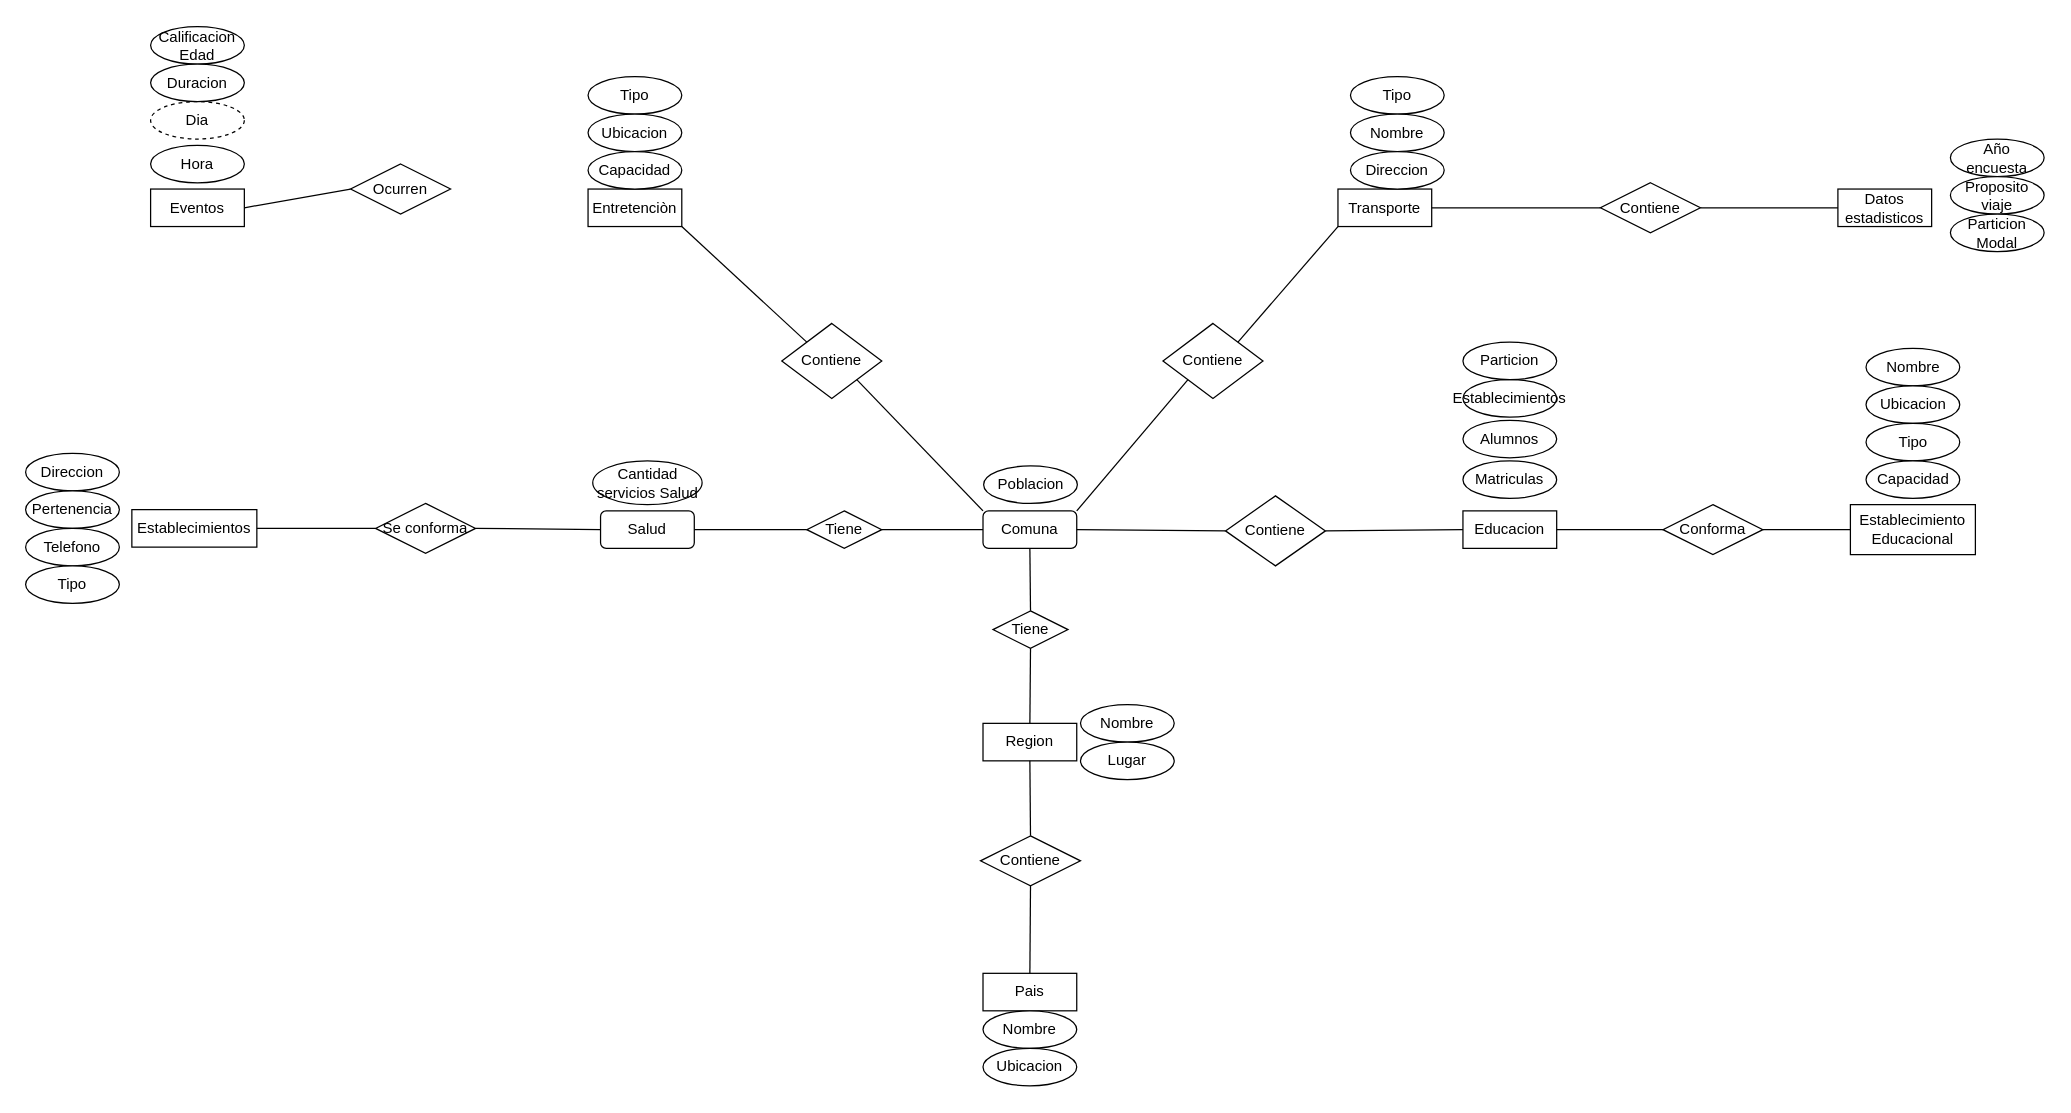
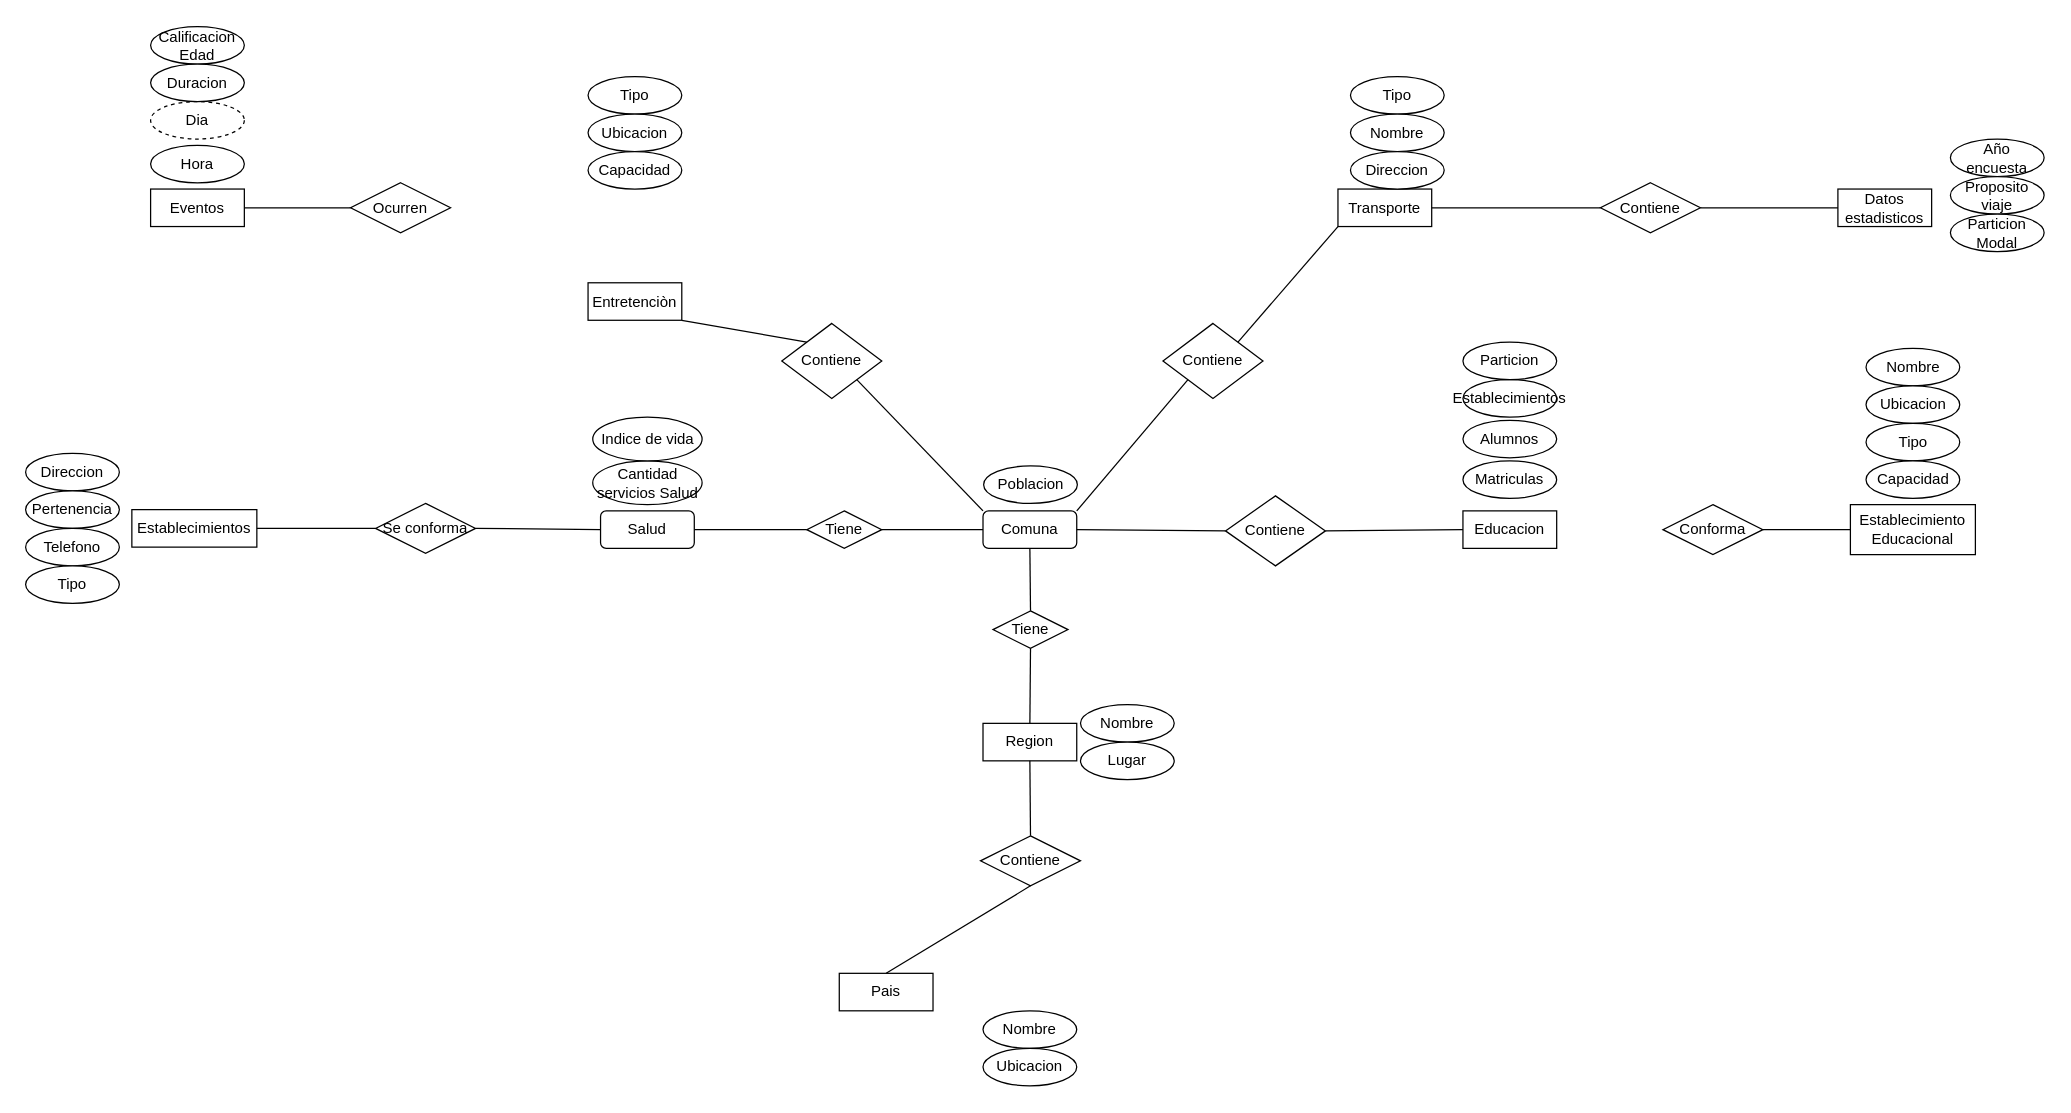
node "Ocurren": moved (401, 189) -> (401, 208)
node "Entretenciòn": moved (635, 208) -> (635, 301)
node "Indice de vida": added
edge "Educacion" -- "Conforma": removed
node "Pais": moved (1030, 992) -> (886, 992)
